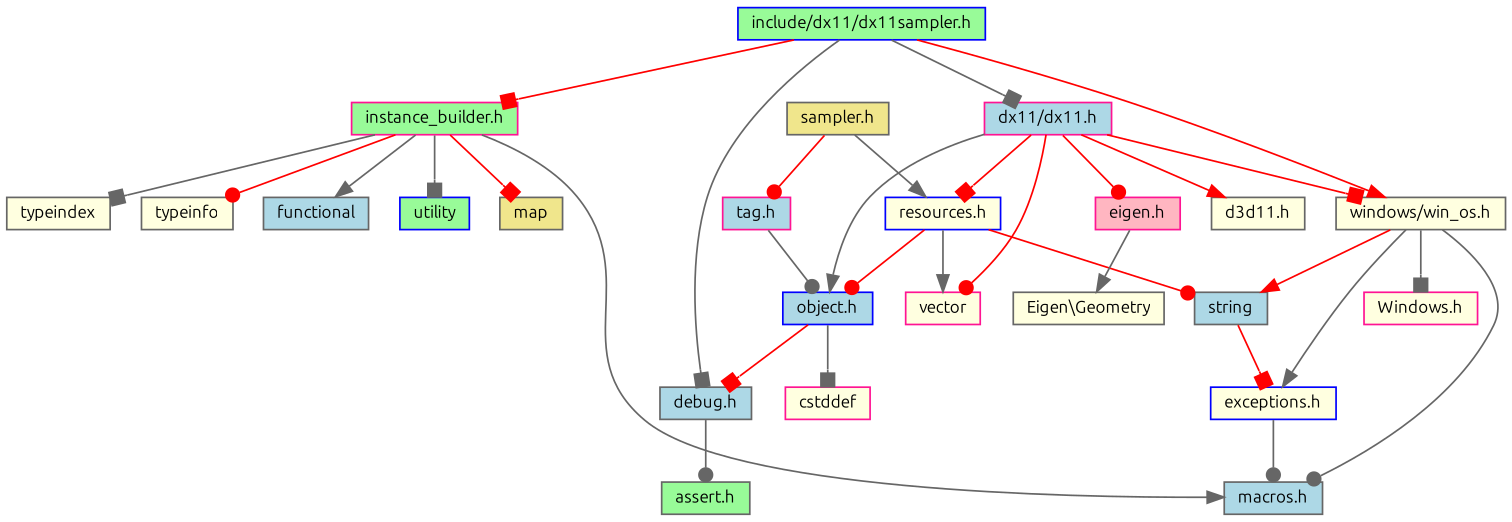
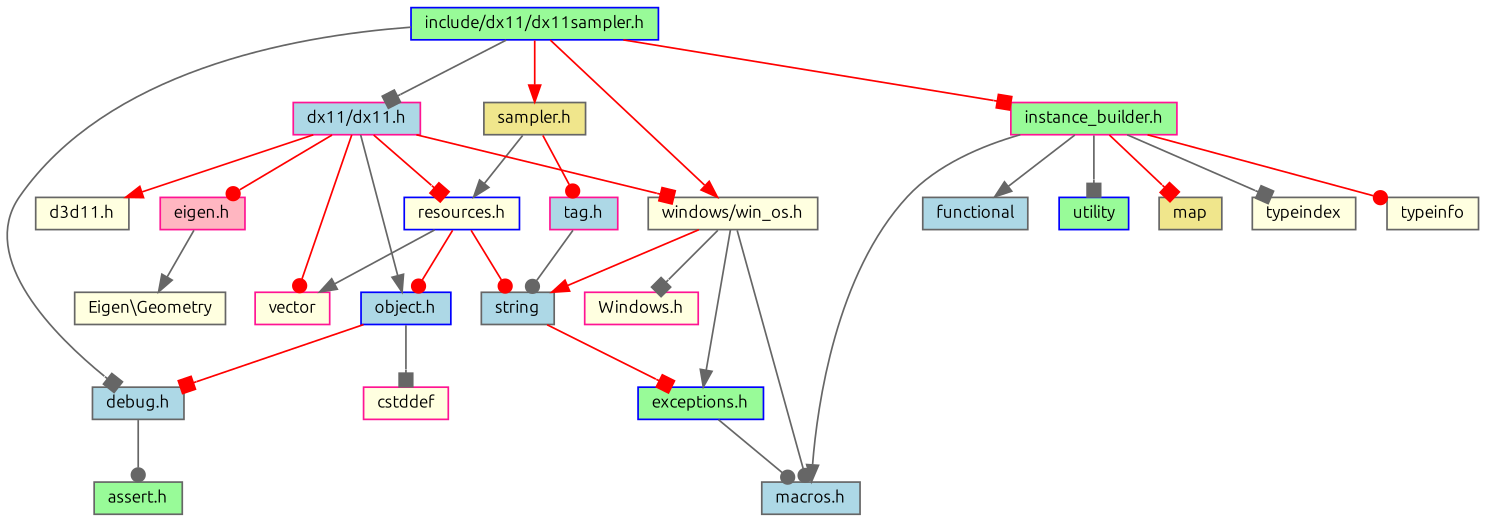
edge "include/dx11/dx11sampler.h" -> "sampler.h": added
edge "tag.h" -> "object.h": now "tag.h" -> "string"
node "exceptions.h": fillcolor lightyellow -> palegreen
